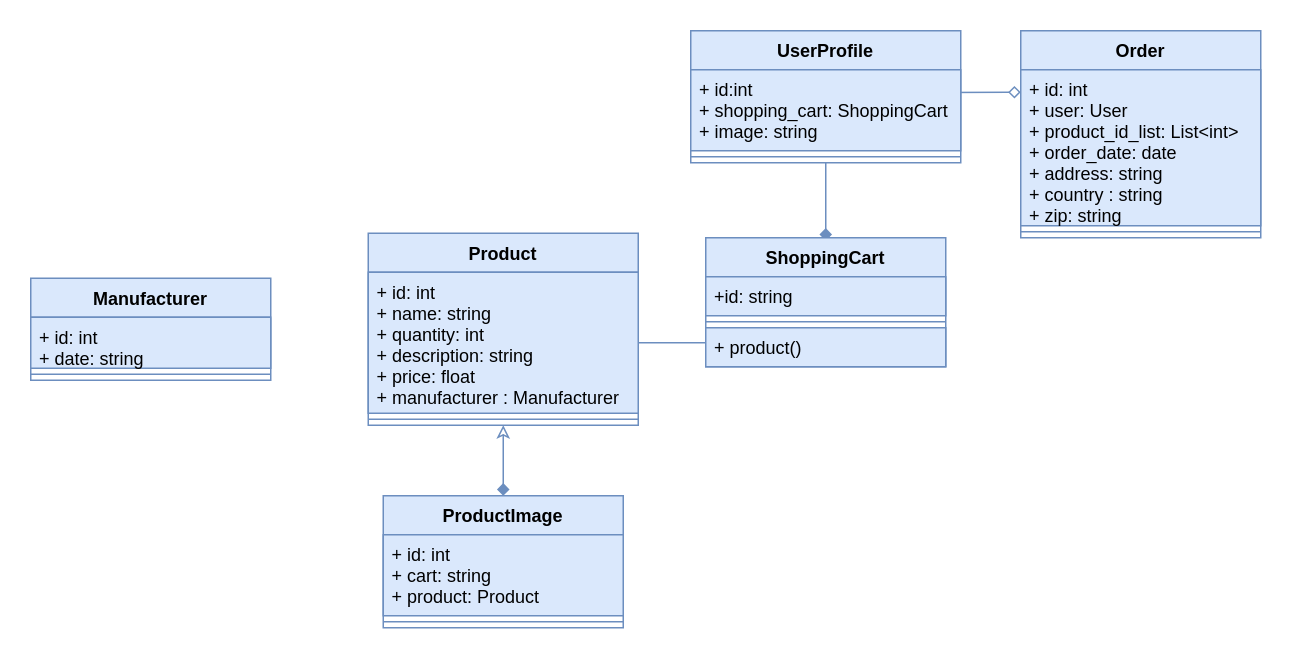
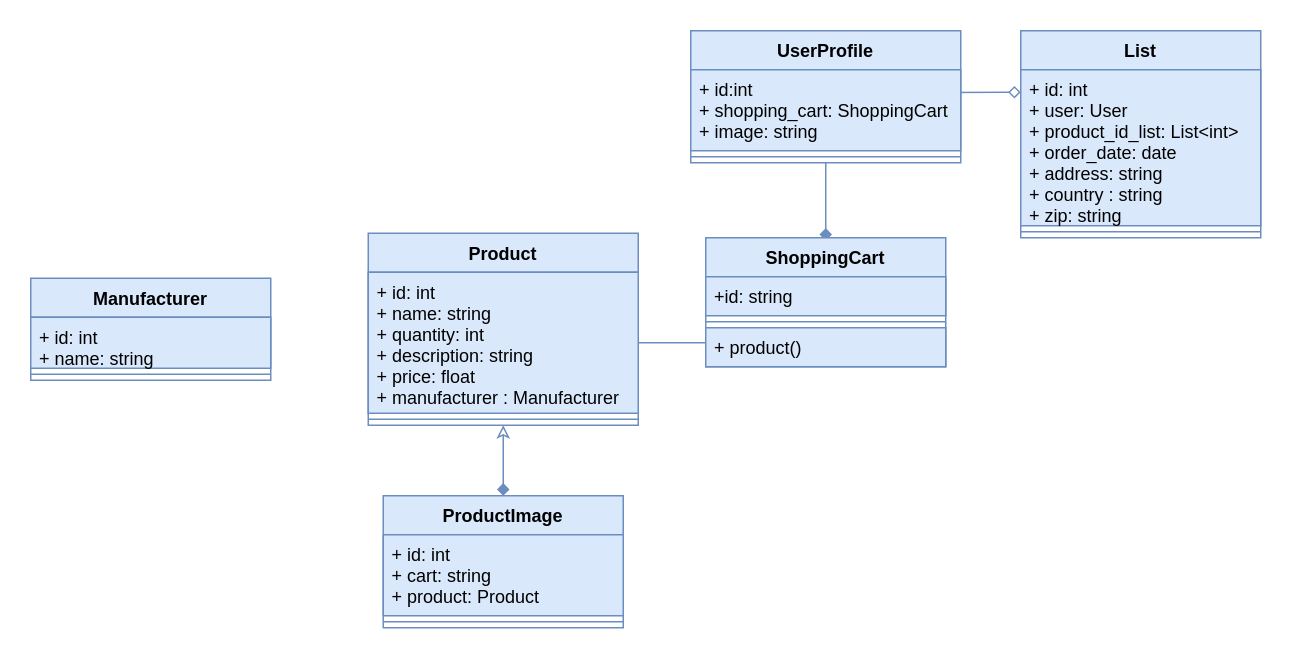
node "Order": label "Order" -> "List"
node "+ id: int + date: string": label "+ id: int + date: string" -> "+ id: int + name: string"
